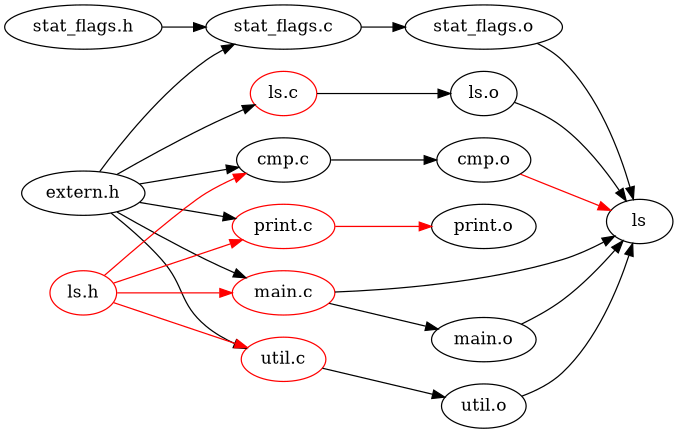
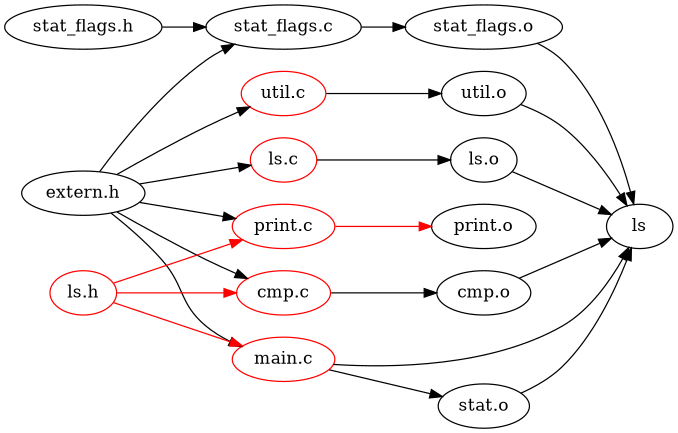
node "cmp.c": color black -> red
edge "cmp.o" -> "ls": color red -> black
edge "ls.h" -> "util.c": removed
node "main.o": label "main.o" -> "stat.o"
